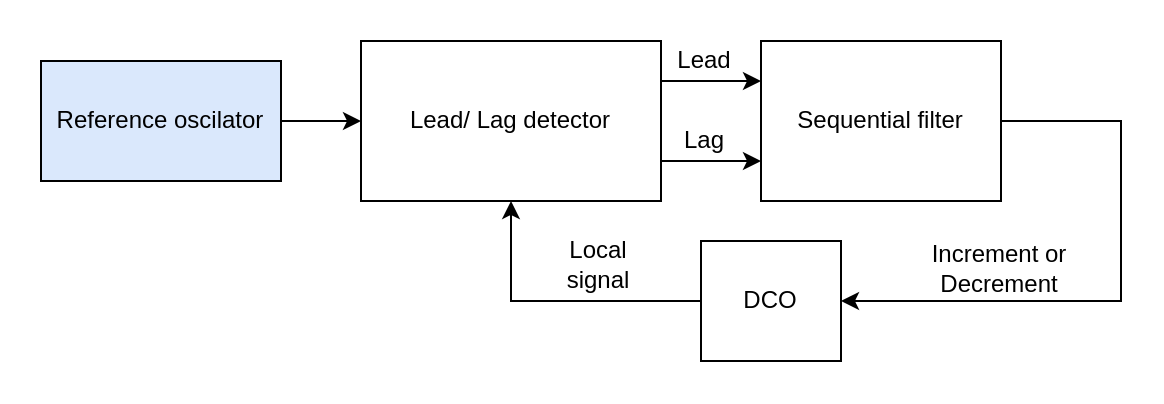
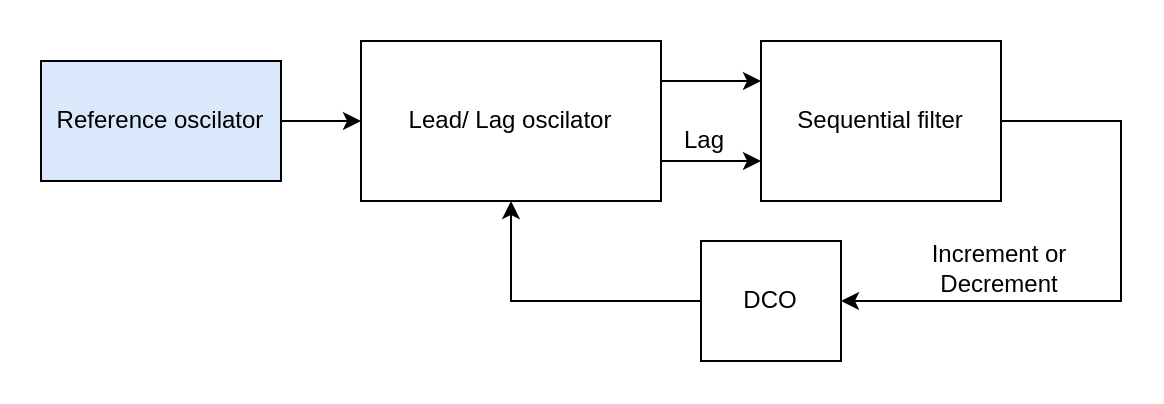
node "Lead": removed
node "Lead/ Lag detector": label "Lead/ Lag detector" -> "Lead/ Lag oscilator"
node "Local signal": removed
